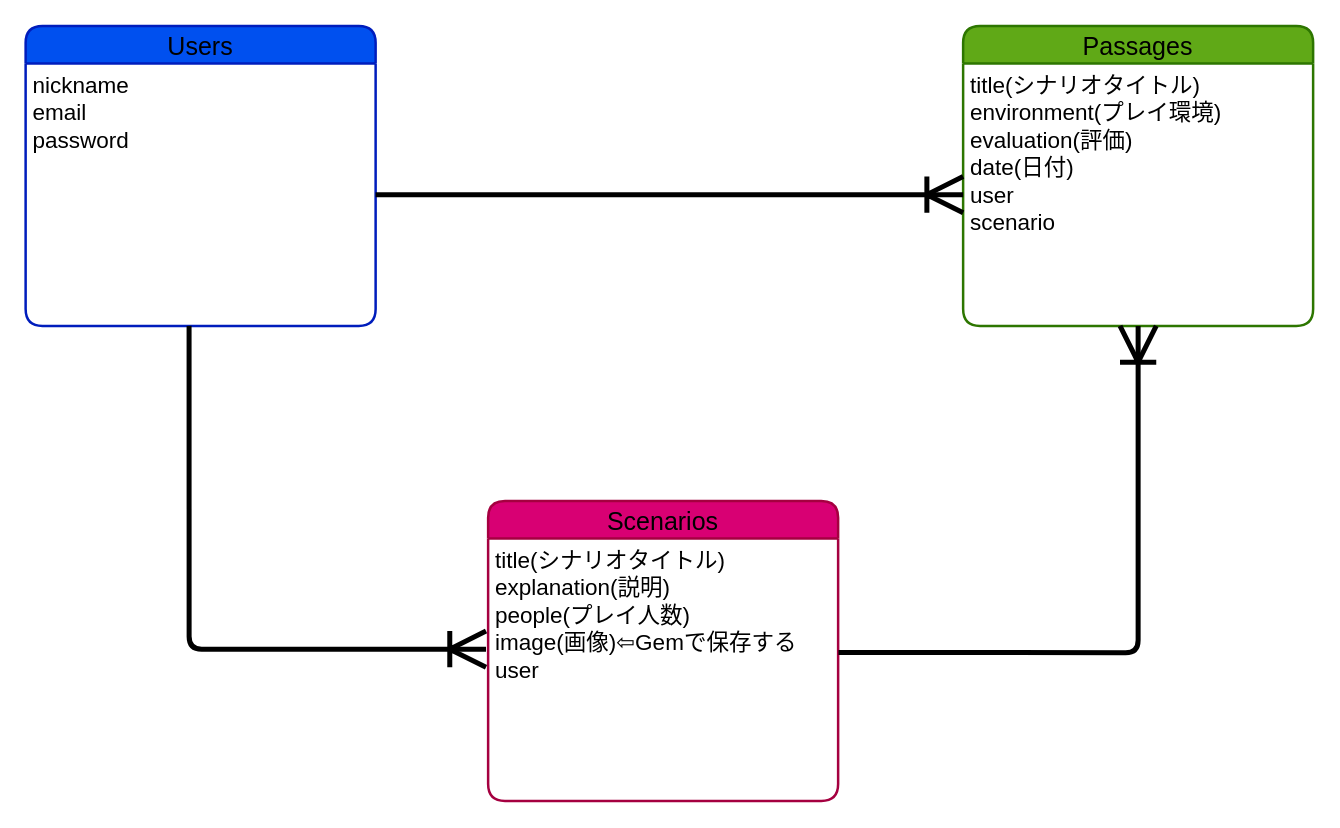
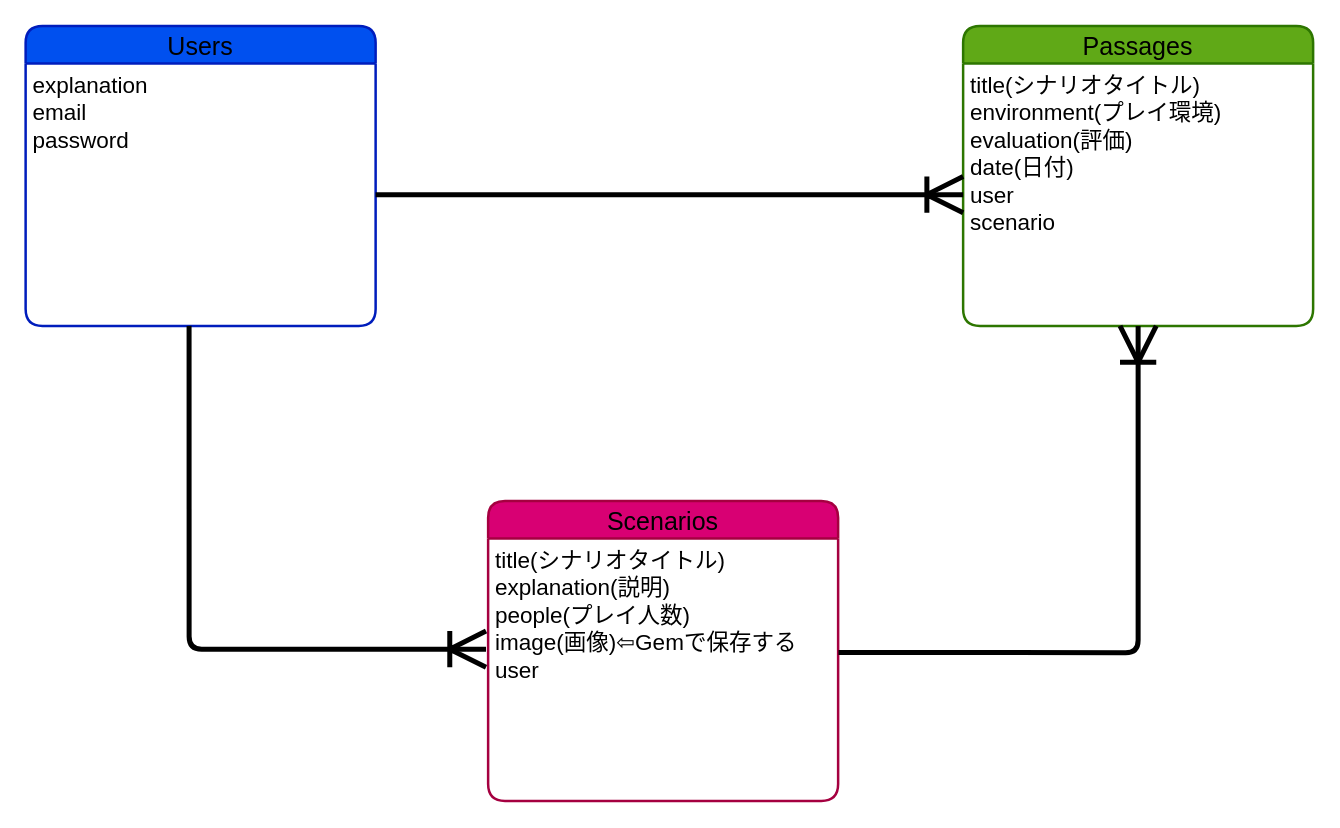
node "nickname email password": label "nickname email password" -> "explanation email password"
